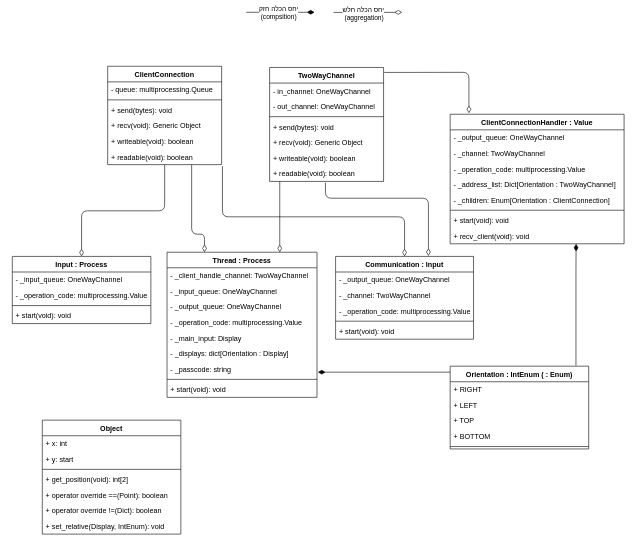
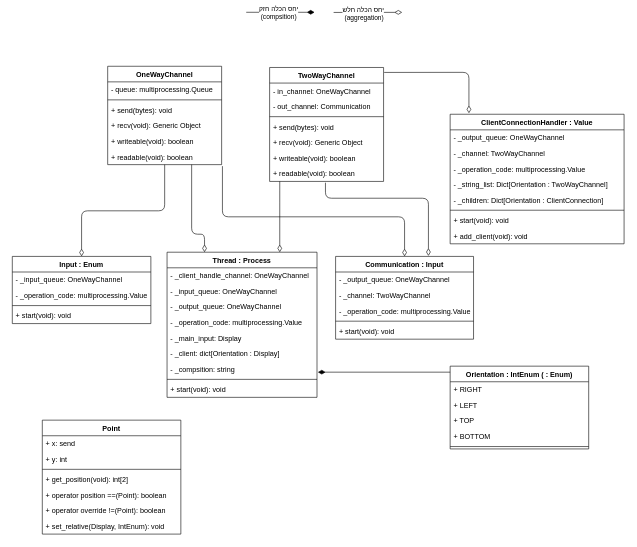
node "ClientConnection": label "ClientConnection" -> "OneWayChannel"
node "- out_channel: OneWayChannel": label "- out_channel: OneWayChannel" -> "- out_channel: Communication"
node "- _address_list: Dict[Orientation : TwoWayChannel]": label "- _address_list: Dict[Orientation : TwoWayChannel]" -> "- _string_list: Dict[Orientation : TwoWayChannel]"
node "- _children: Enum[Orientation : ClientConnection]": label "- _children: Enum[Orientation : ClientConnection]" -> "- _children: Dict[Orientation : ClientConnection]"
node "+ recv_client(void): void": label "+ recv_client(void): void" -> "+ add_client(void): void"
edge "Orientation : IntEnum ( : Enum)" -> "ClientConnectionHandler : Value": removed
node "Input : Process": label "Input : Process" -> "Input : Enum"
node "- _client_handle_channel: TwoWayChannel": label "- _client_handle_channel: TwoWayChannel" -> "- _client_handle_channel: OneWayChannel"
node "- _displays: dict[Orientation : Display]": label "- _displays: dict[Orientation : Display]" -> "- _client: dict[Orientation : Display]"
node "- _passcode: string": label "- _passcode: string" -> "- _compsition: string"
node "Object": label "Object" -> "Point"
node "+ x: int": label "+ x: int" -> "+ x: send"
node "+ y: start": label "+ y: start" -> "+ y: int"
node "+ operator override ==(Point): boolean": label "+ operator override ==(Point): boolean" -> "+ operator position ==(Point): boolean"
node "+ operator override !=(Dict): boolean": label "+ operator override !=(Dict): boolean" -> "+ operator override !=(Point): boolean"
